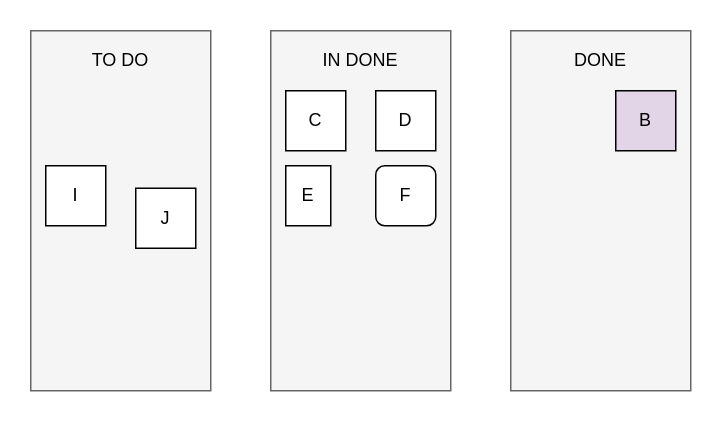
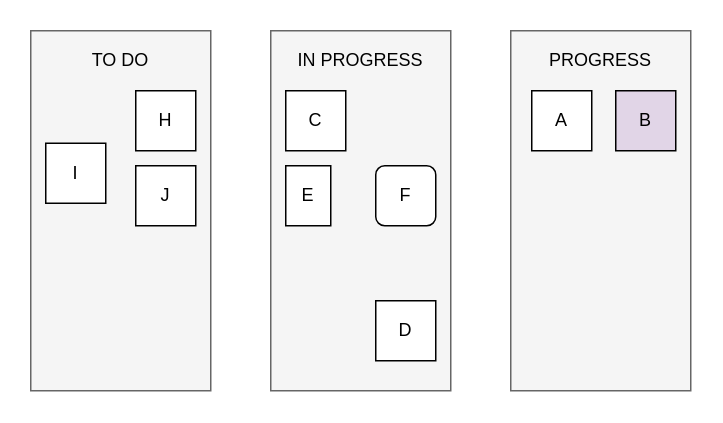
node "IN DONE": label "IN DONE" -> "IN PROGRESS"
node "DONE": label "DONE" -> "PROGRESS"
node "H": added
node "D": moved (406, 121) -> (406, 331)
node "A": added
node "I": moved (76, 196) -> (76, 173)
node "J": moved (166, 218) -> (166, 196)
